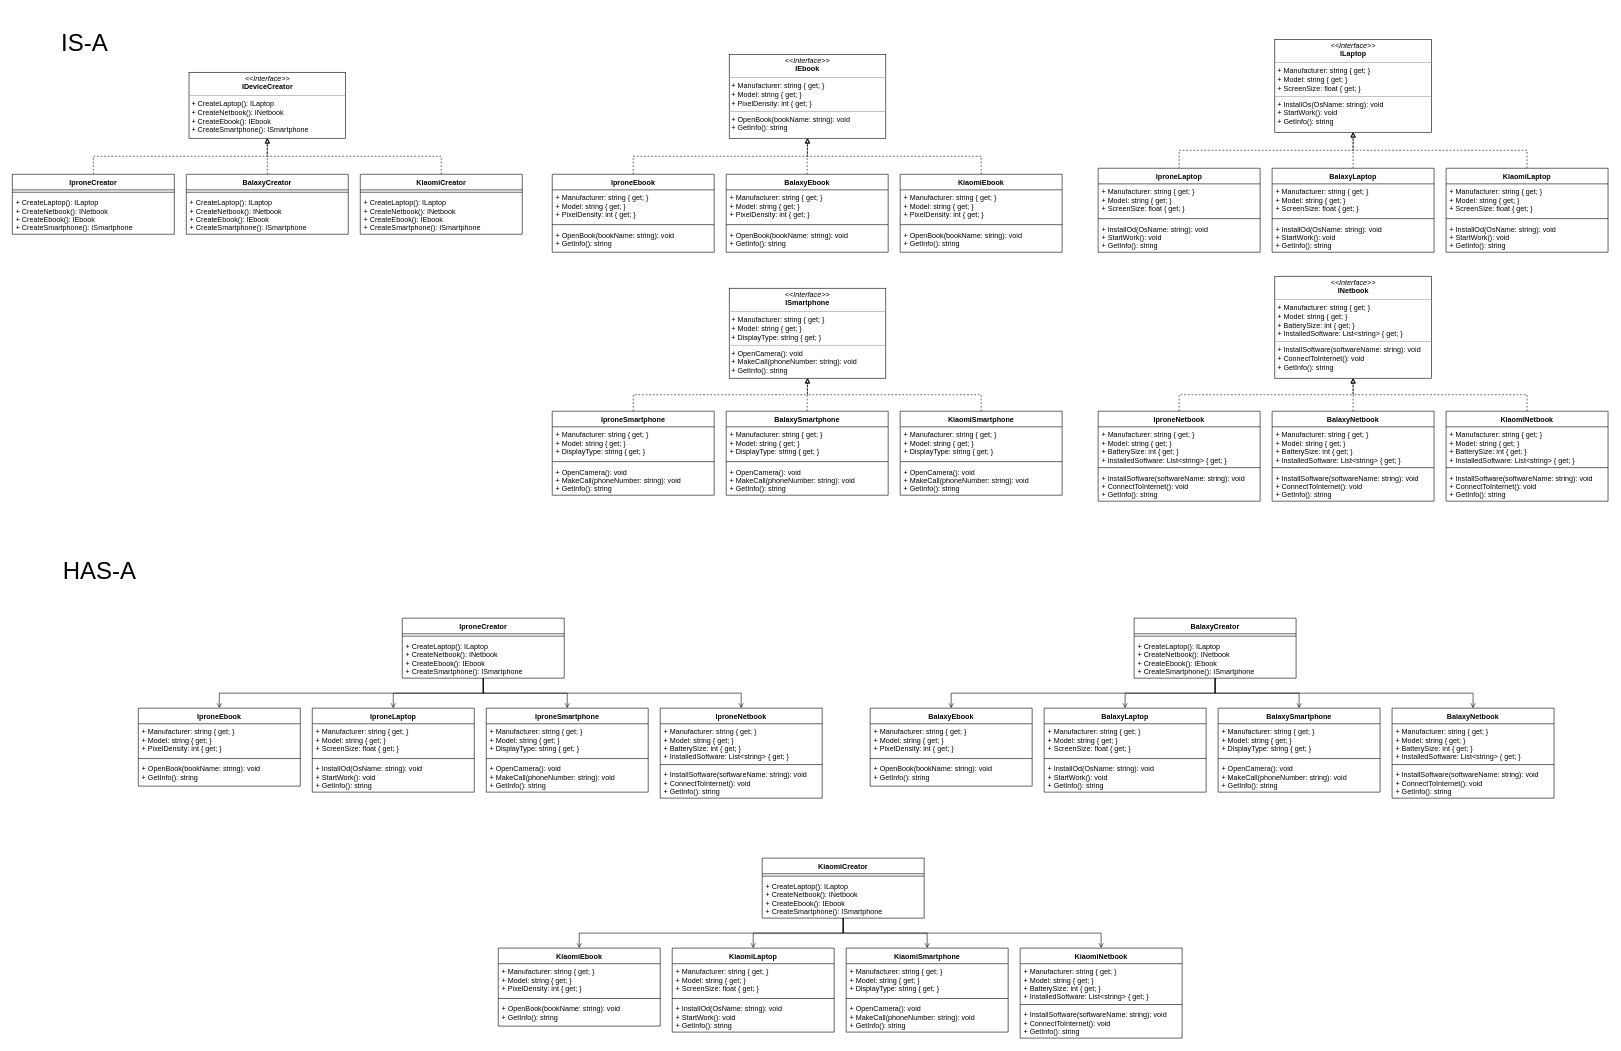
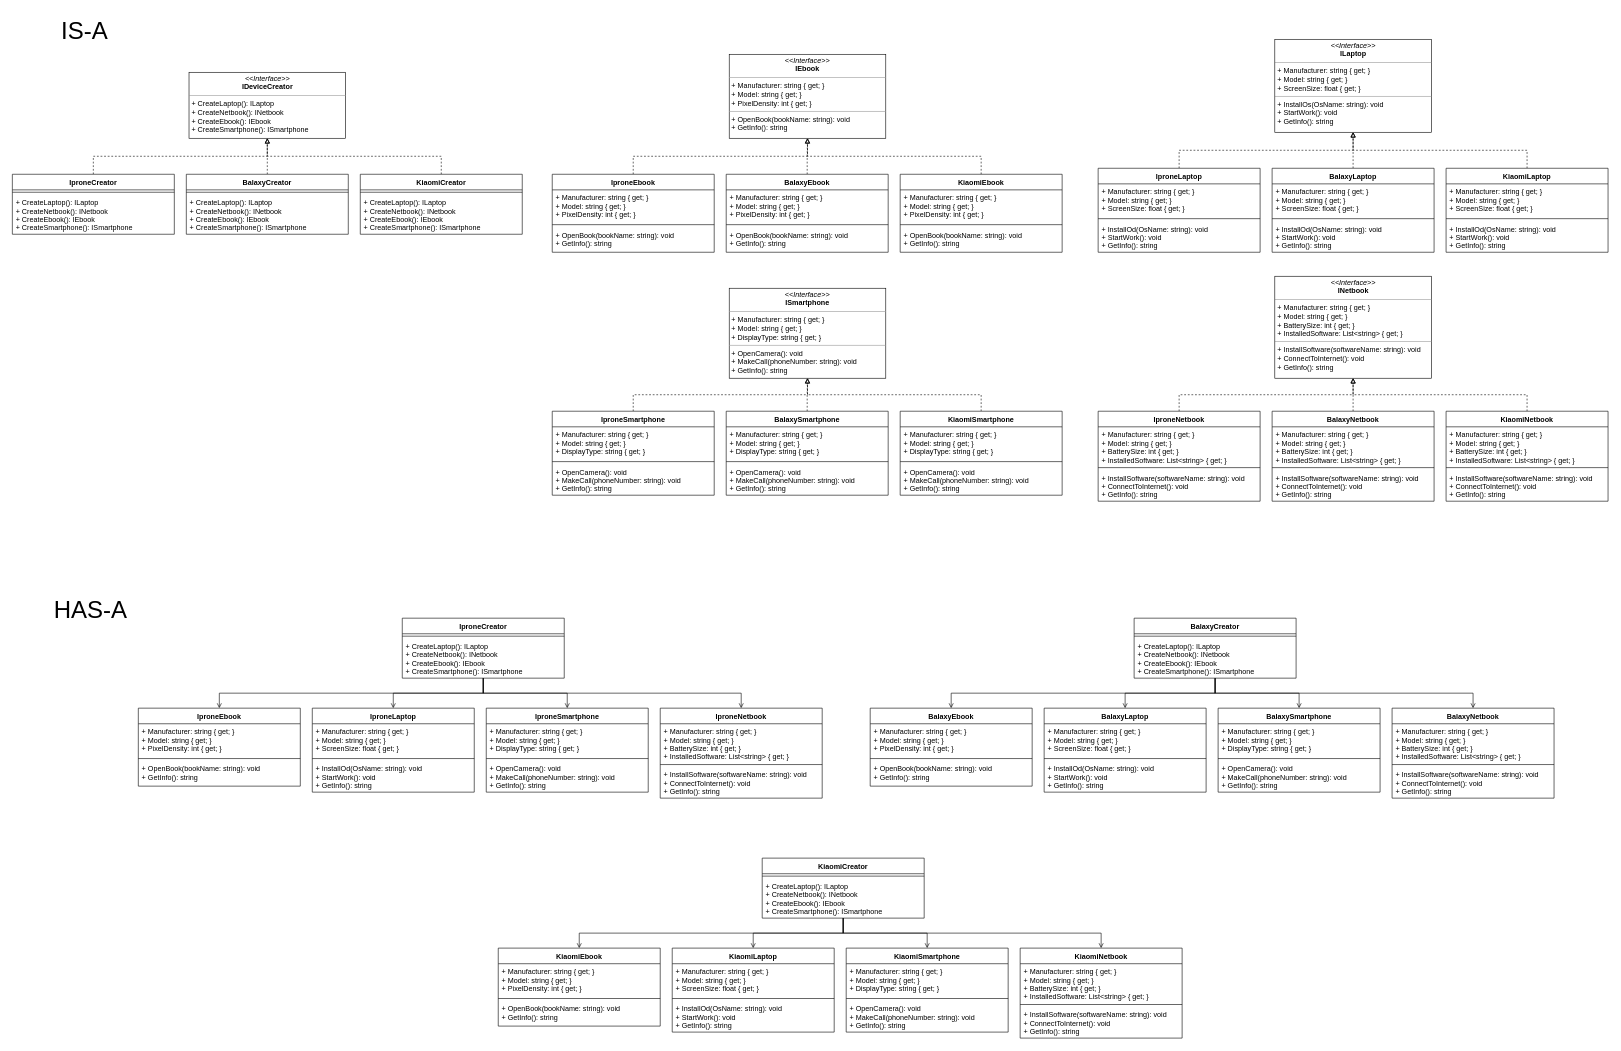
node "IS-A": moved (84, 42) -> (84, 30)
node "HAS-A": moved (99, 570) -> (90, 609)
